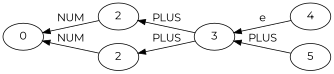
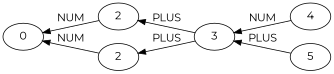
edge "4" -> "3": label "e" -> "NUM"
